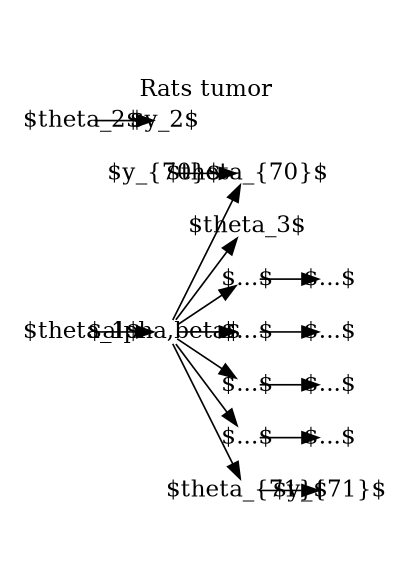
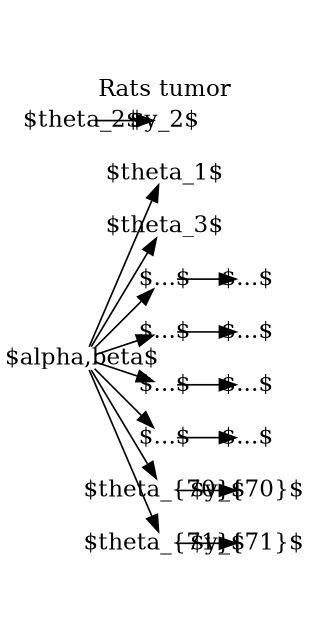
edge "$y_{70}$" -> "$theta_{70}$": reversed
edge "$theta_1$" -> "$alpha,beta$": reversed
